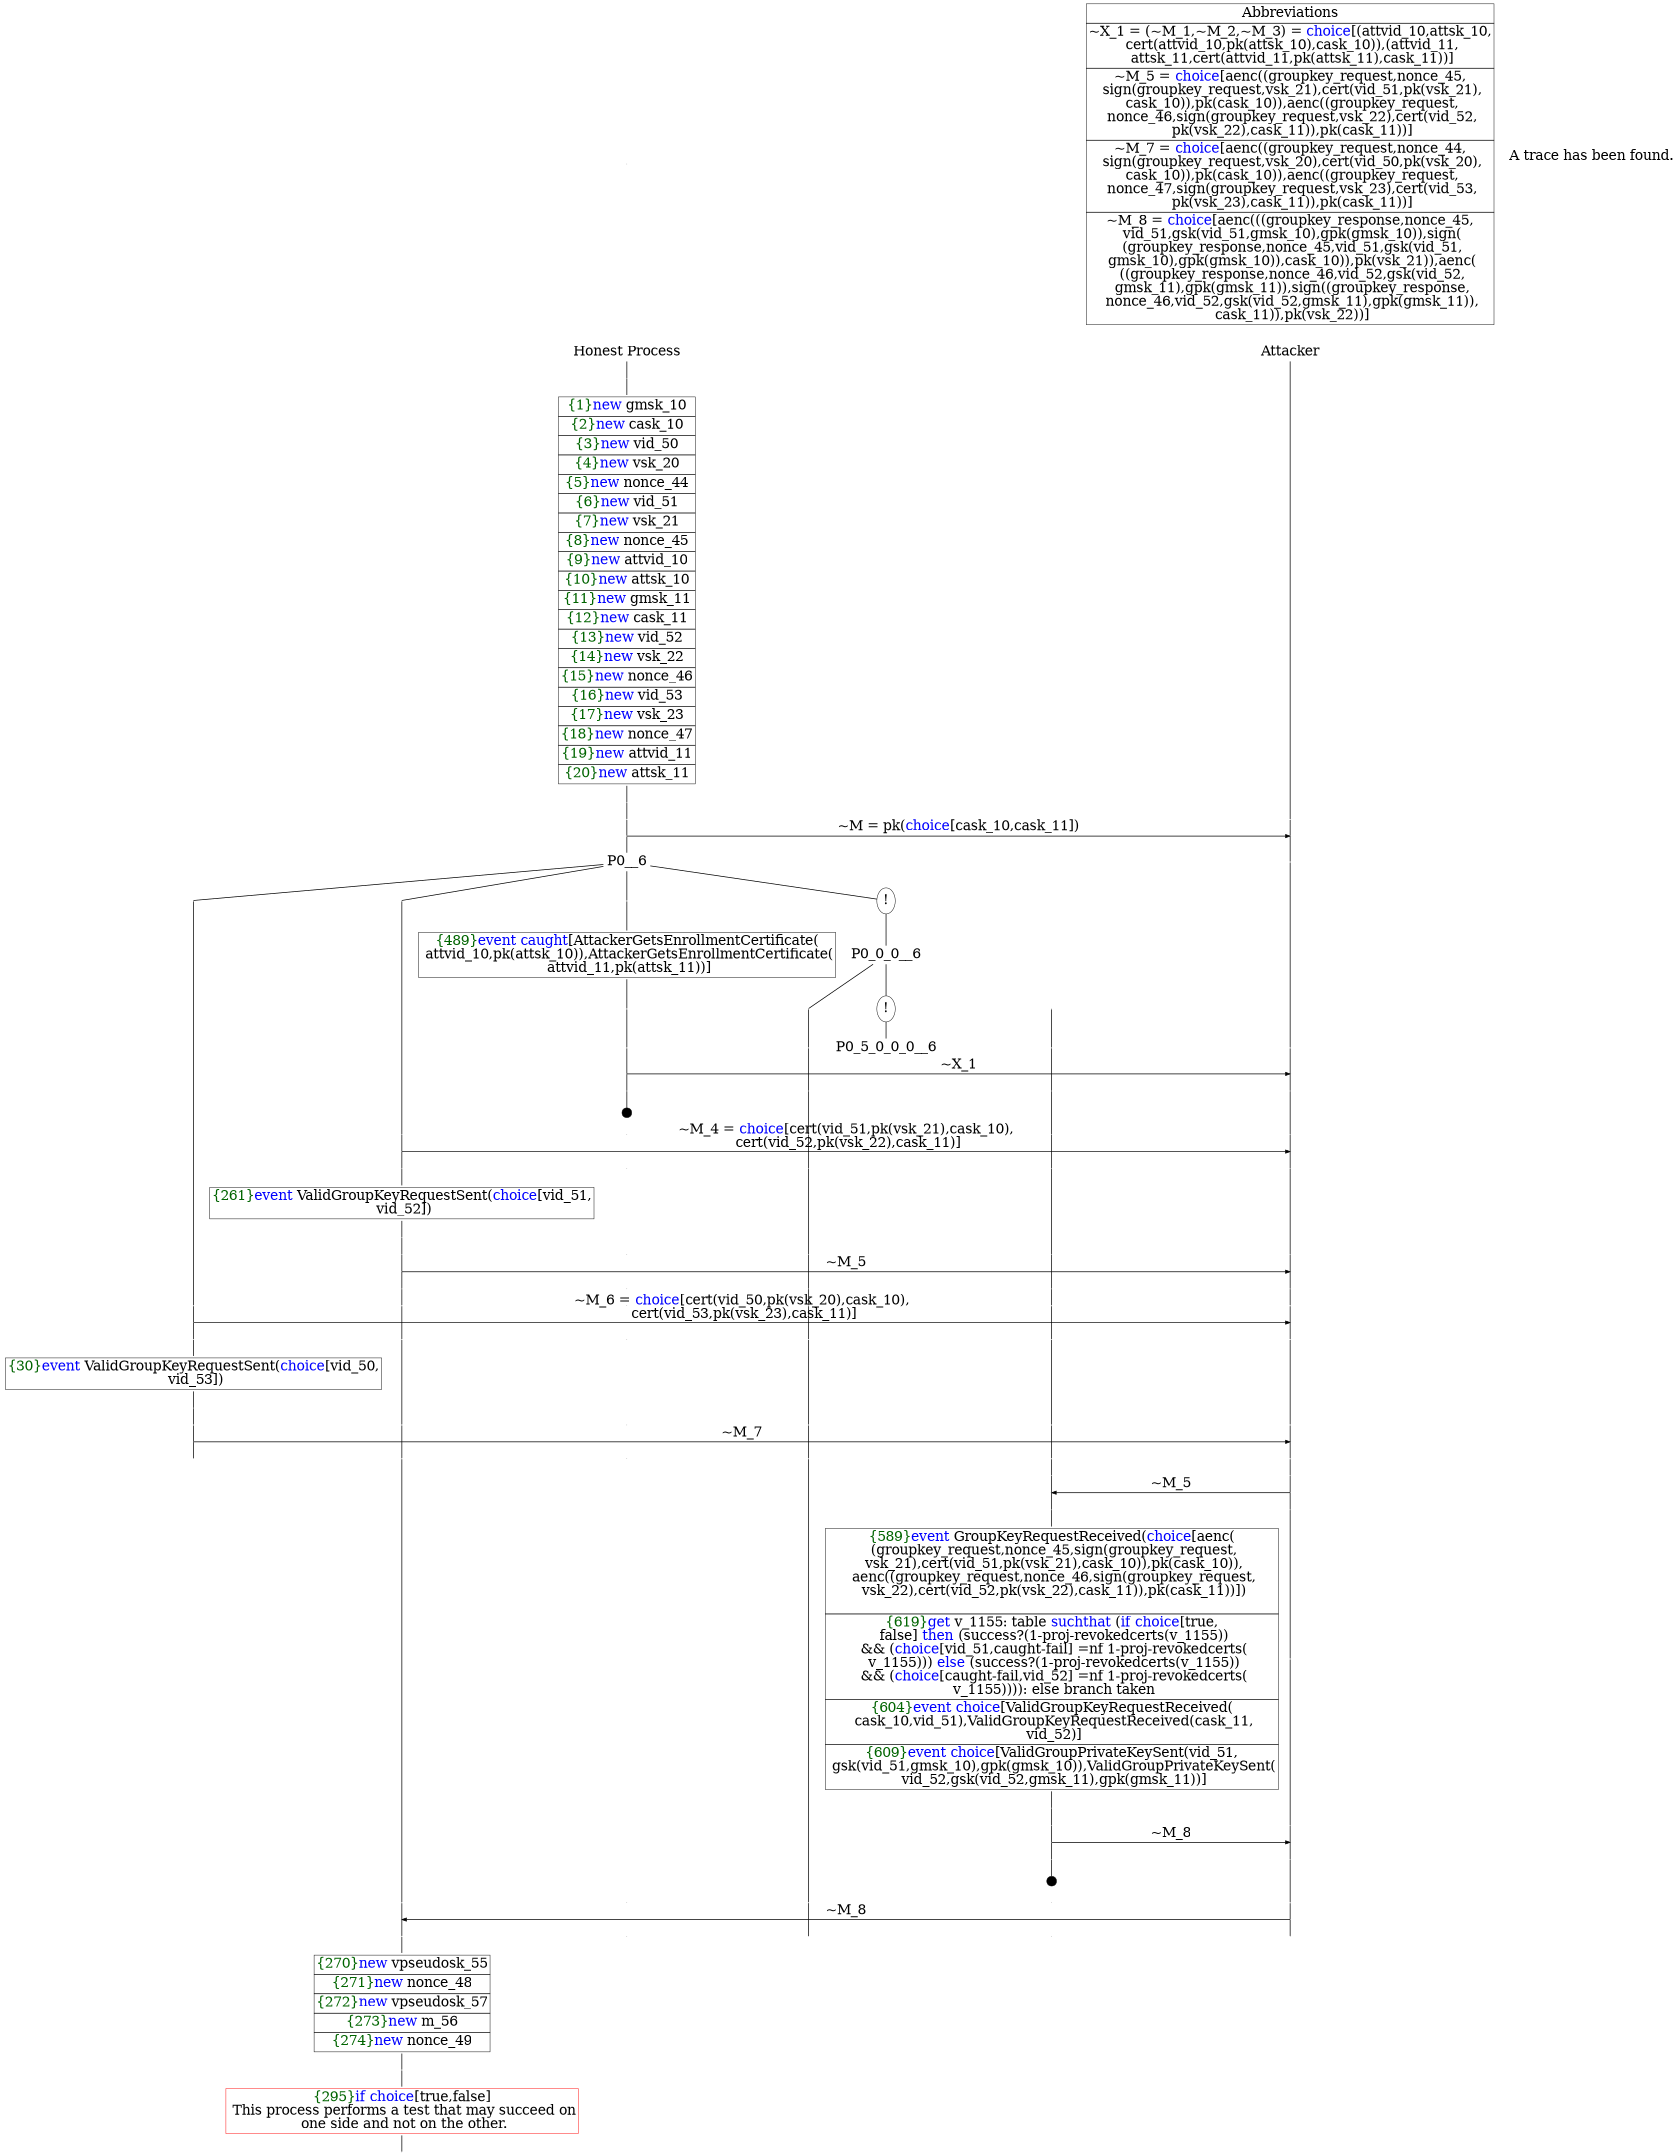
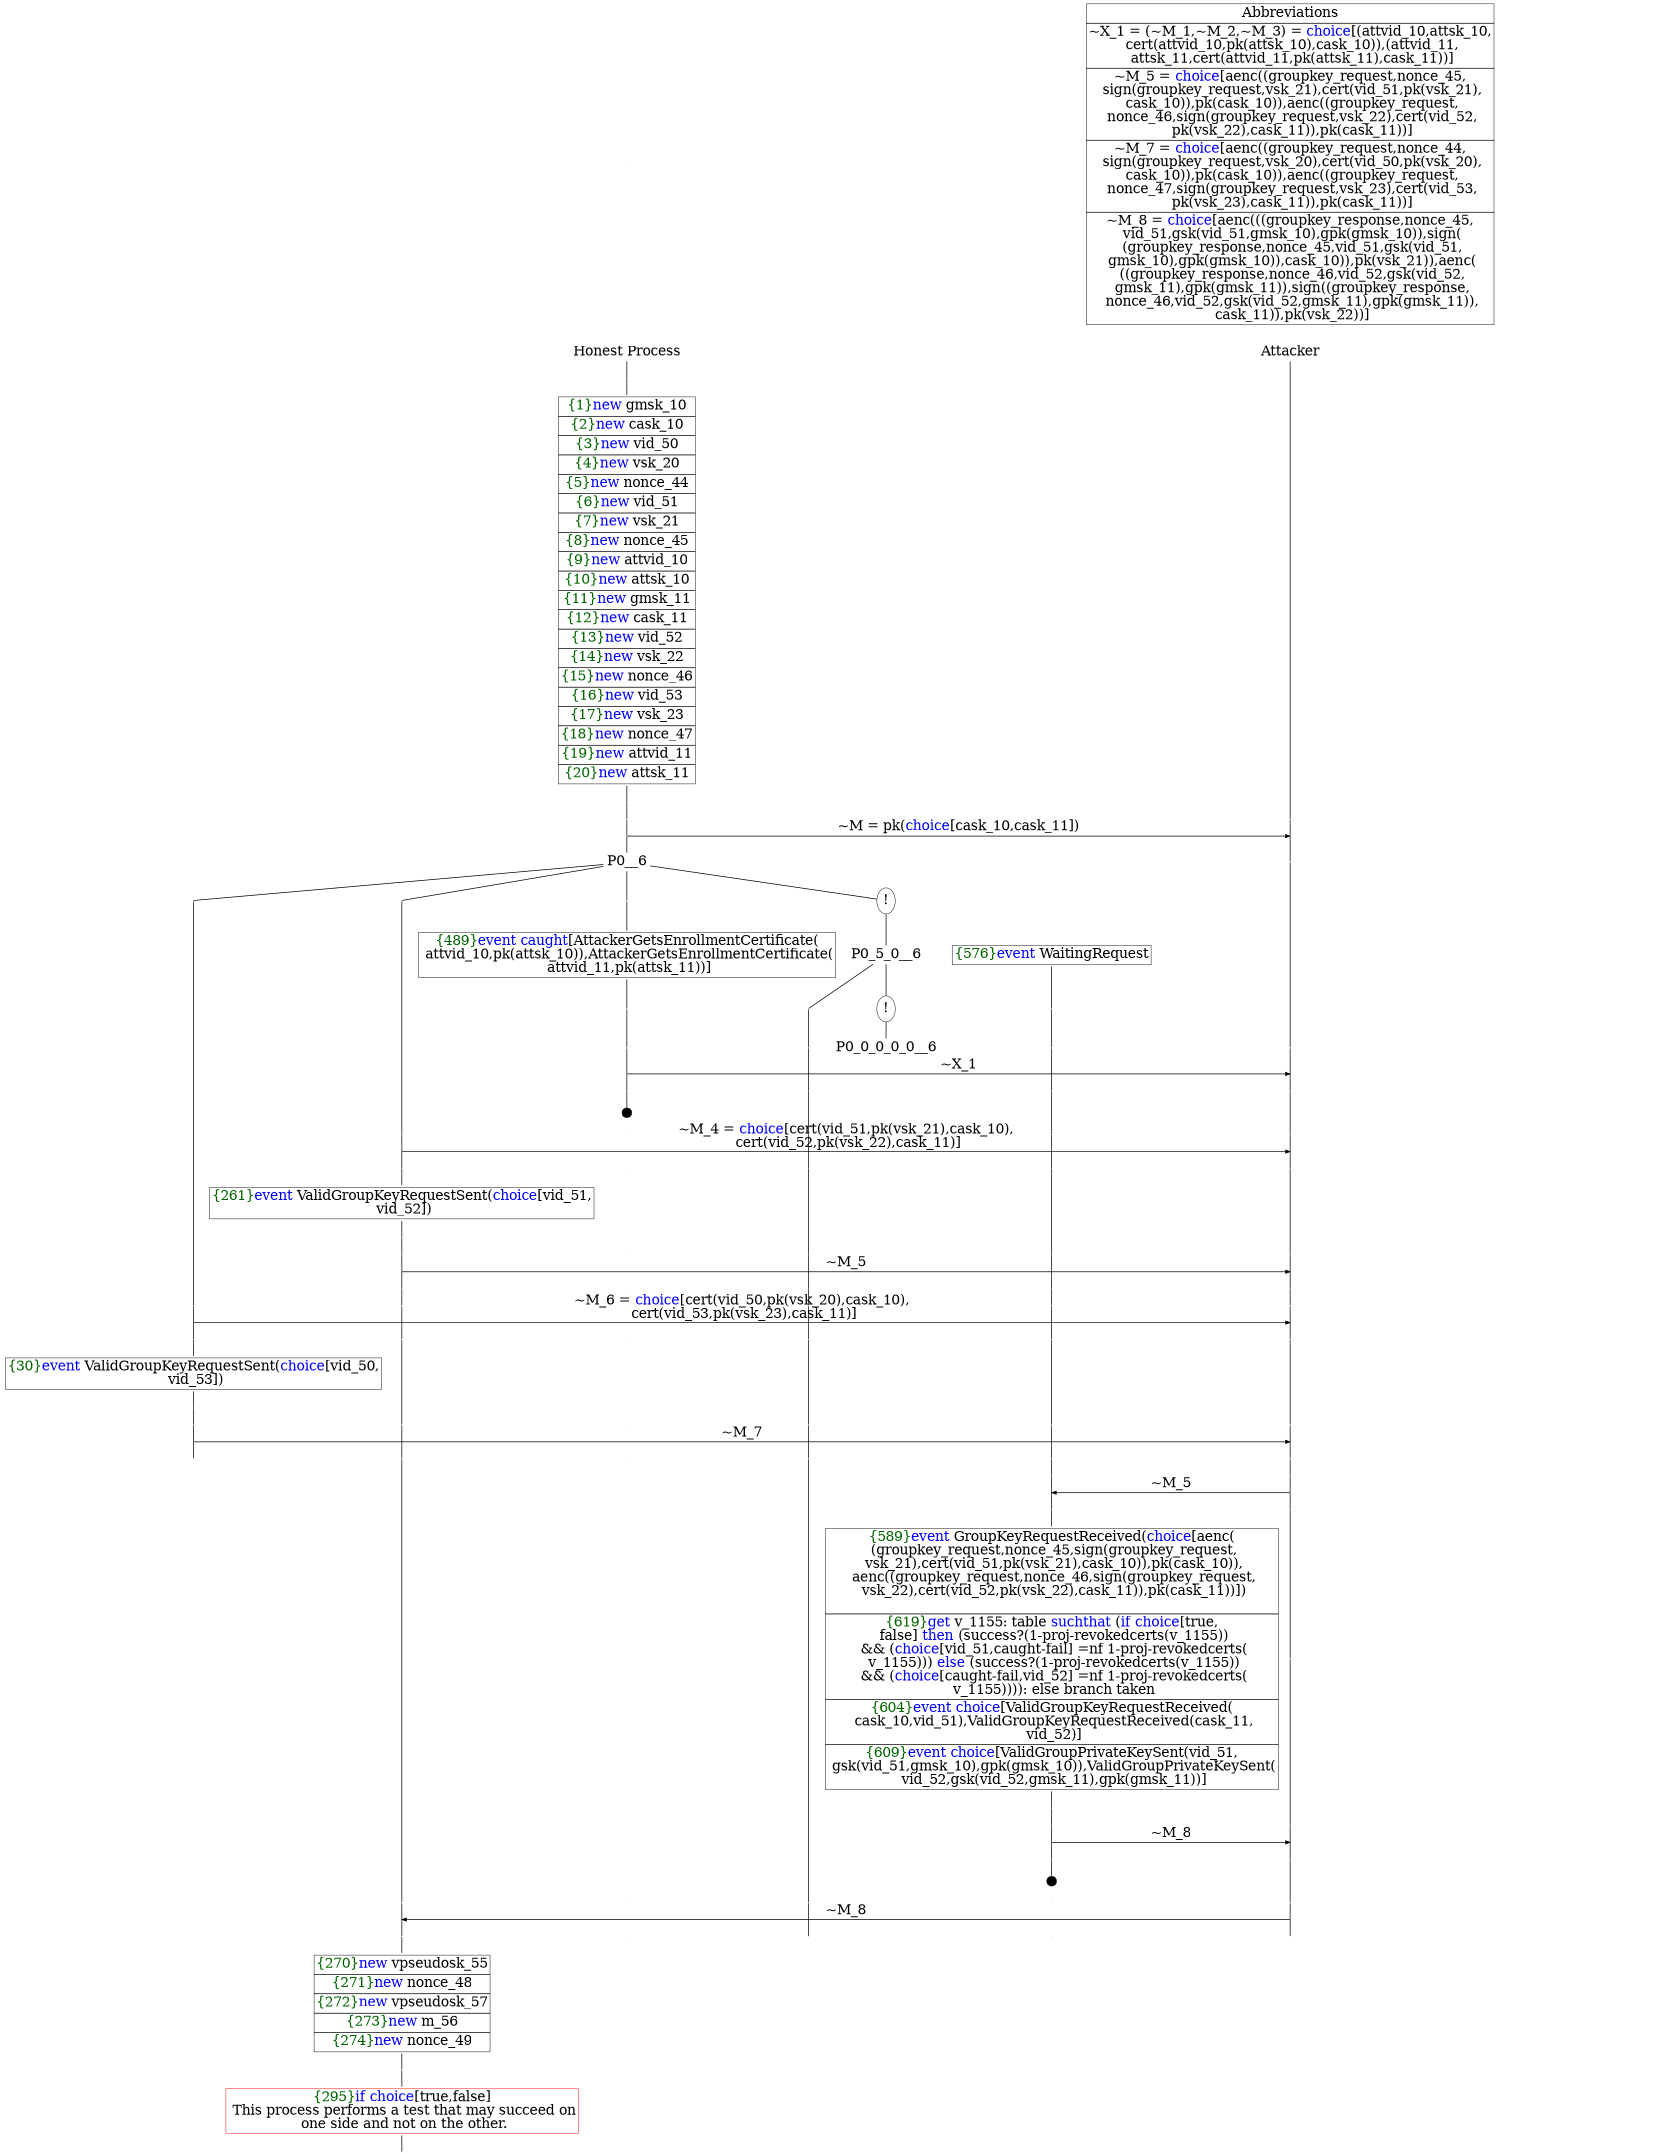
node "A trace has been found.": removed
node "P0_0_0__6": label "P0_0_0__6" -> "P0_5_0__6"
node "{576}": added
node "P0_5_0_0_0__6": label "P0_5_0_0_0__6" -> "P0_0_0_0_0__6"
